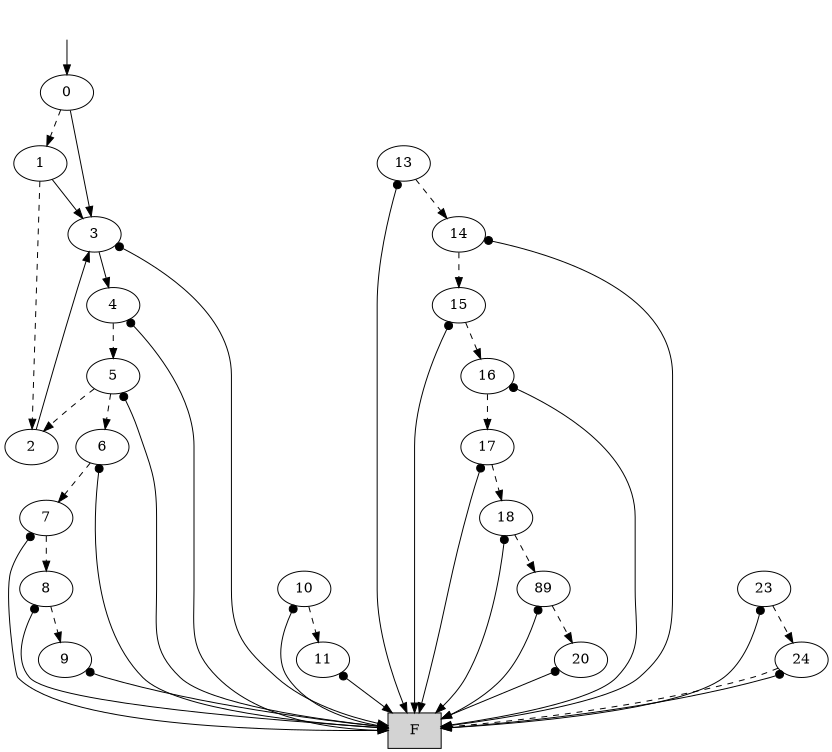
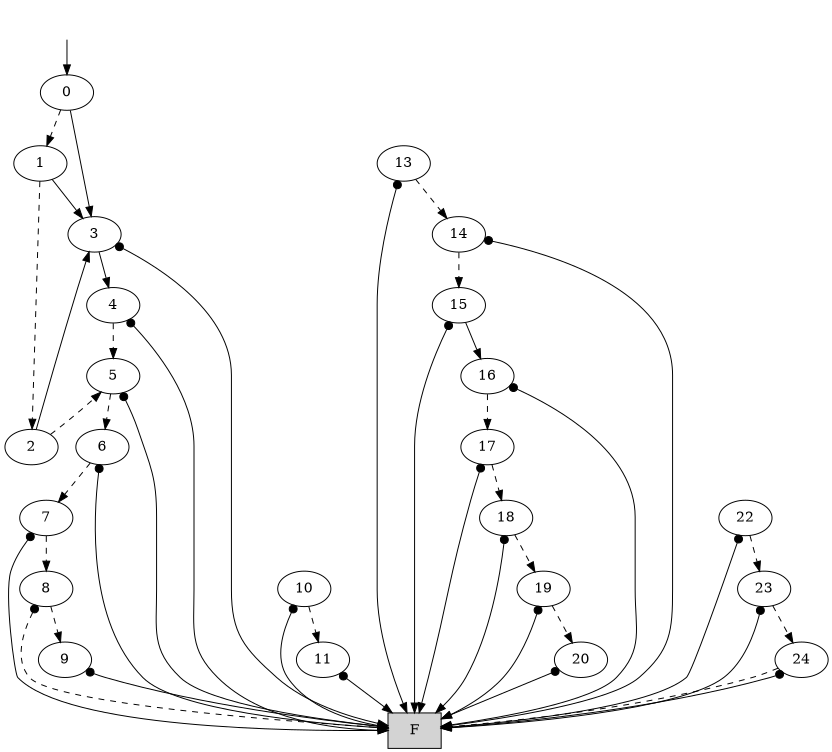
edge "15" -> "16": style dashed -> solid
edge "5" -> "2": reversed
node "22": added
node "89": label "89" -> "19"
edge "8" -- "F": style solid -> dashed
